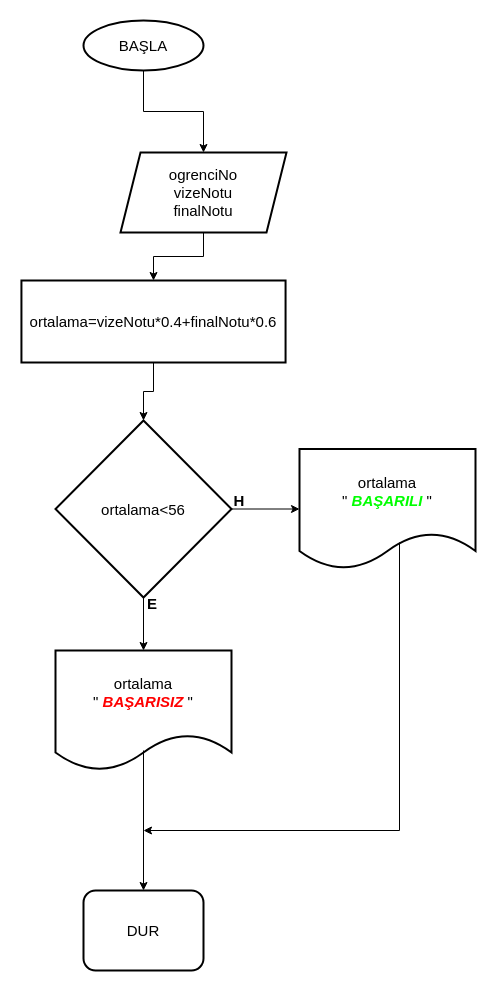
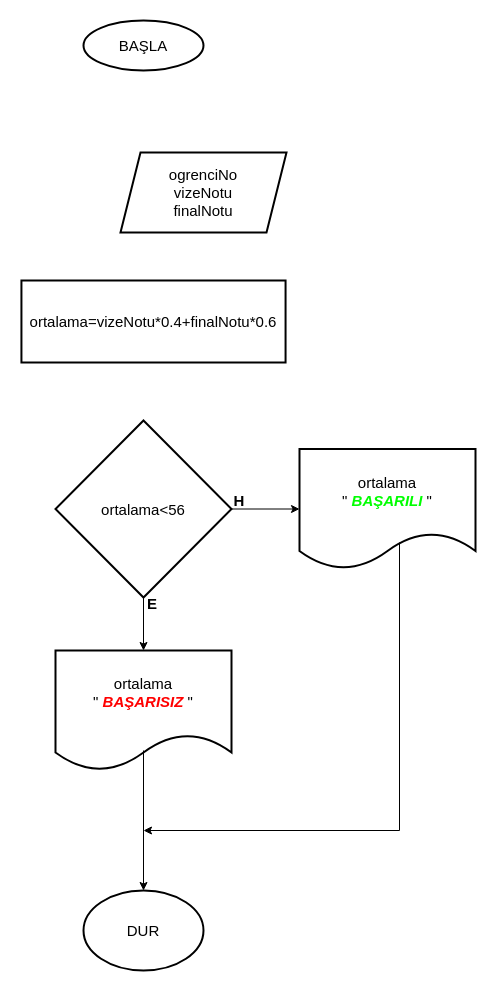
edge "BAŞLA" -> "ogrenciNo vizeNotu finalNotu": removed
edge "ogrenciNo vizeNotu finalNotu" -> "ortalama=vizeNotu*0.4+finalNotu*0.6": removed
edge "ortalama=vizeNotu*0.4+finalNotu*0.6" -> "ortalama<56": removed
node "DUR": shape rounded rectangle -> ellipse
